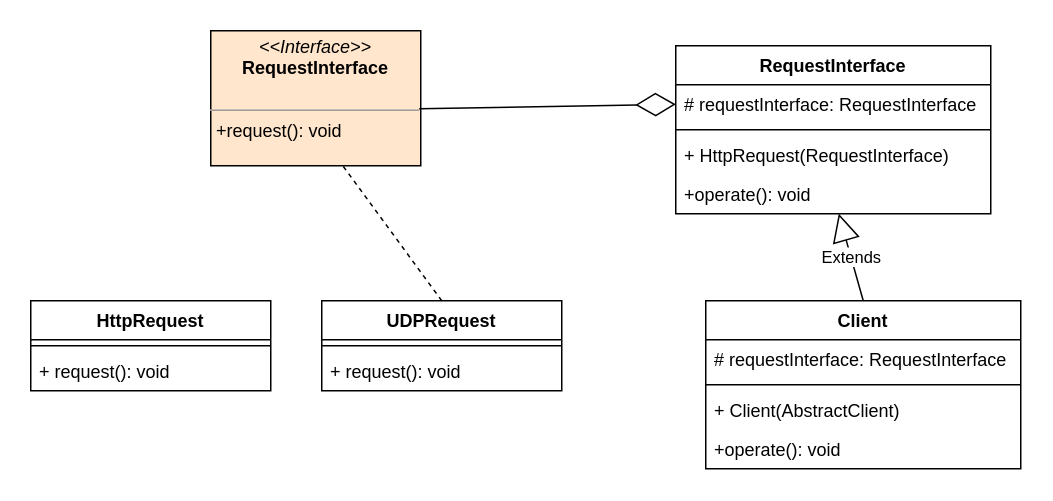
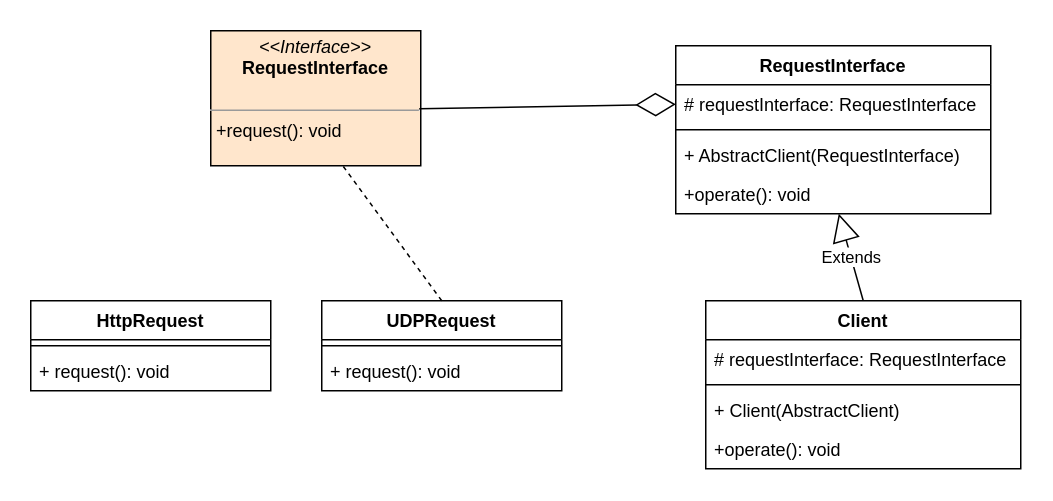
node "+ HttpRequest(RequestInterface)": label "+ HttpRequest(RequestInterface)" -> "+ AbstractClient(RequestInterface)"
